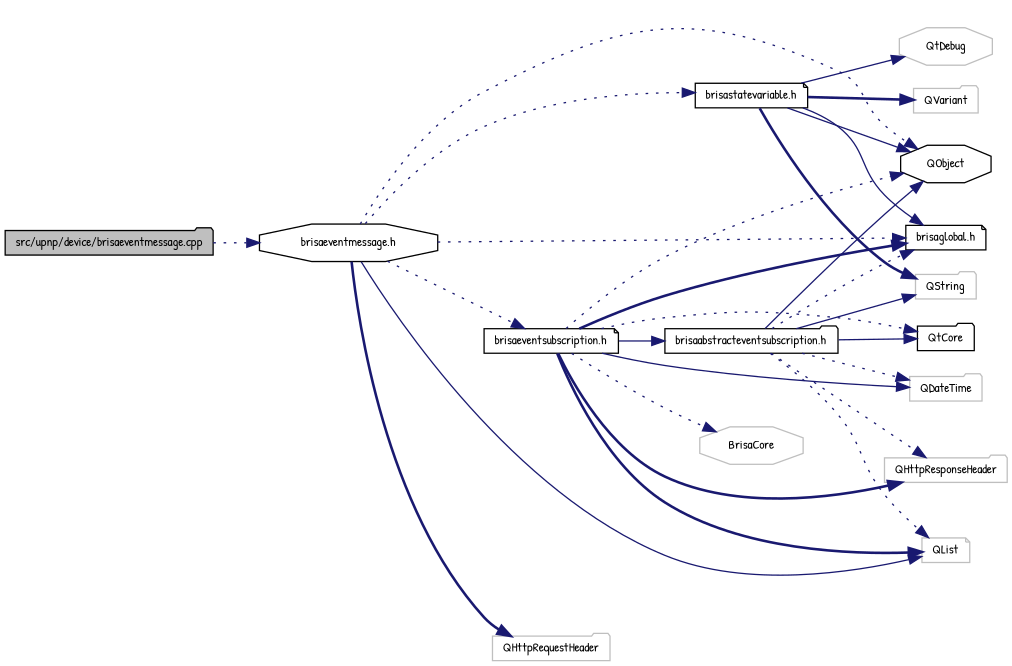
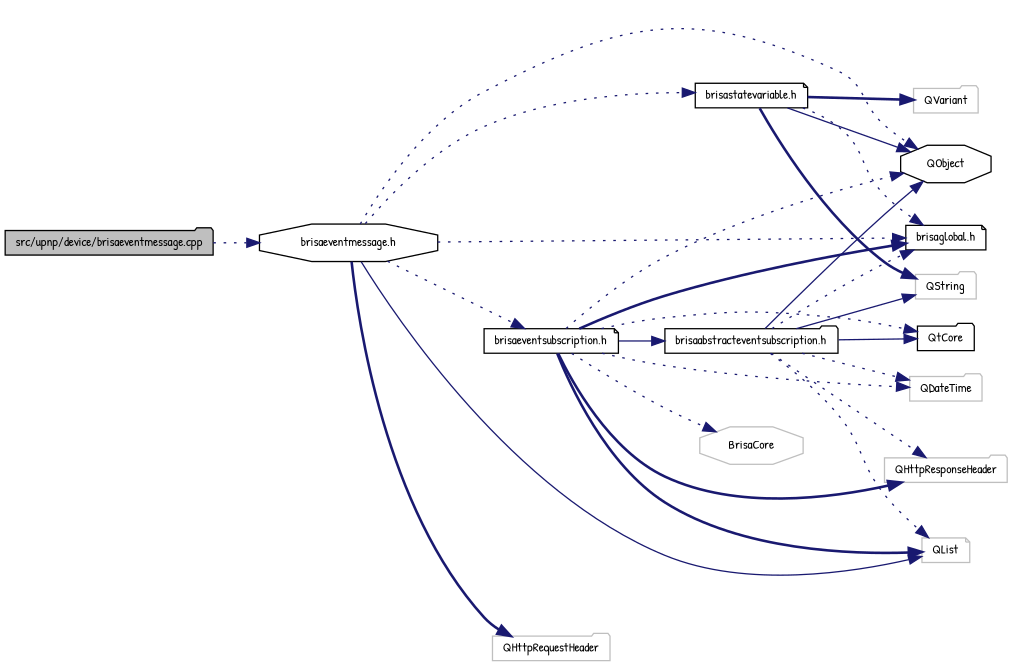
node "QtDebug": removed
edge "brisastatevariable.h" -> "brisaglobal.h": style solid -> dotted
edge "brisaeventsubscription.h" -> "QDateTime": style solid -> dotted
